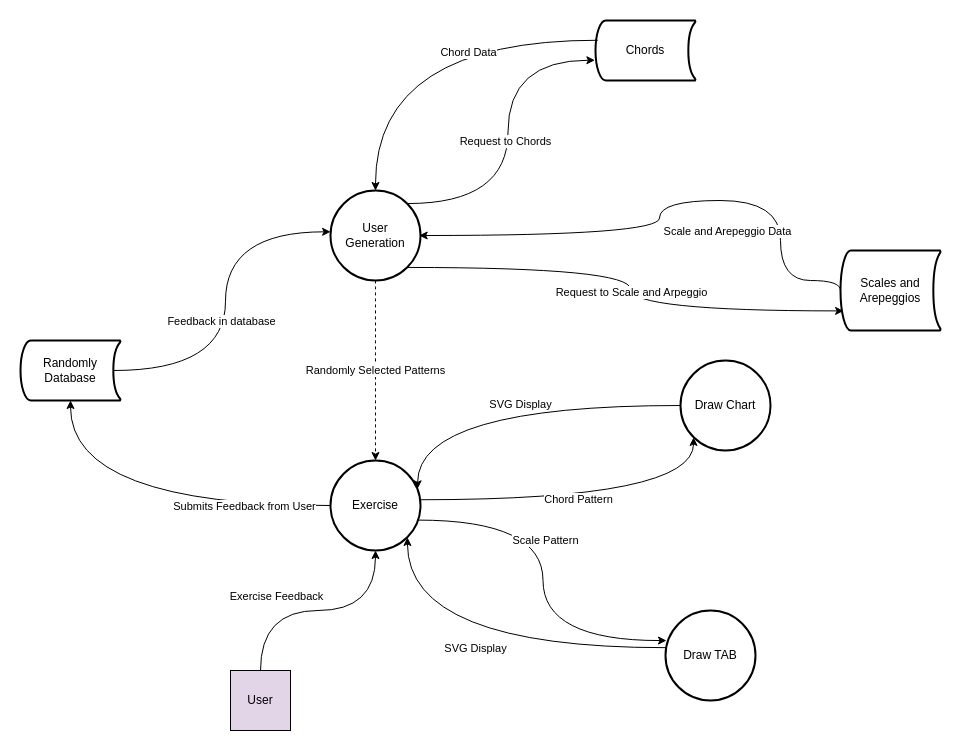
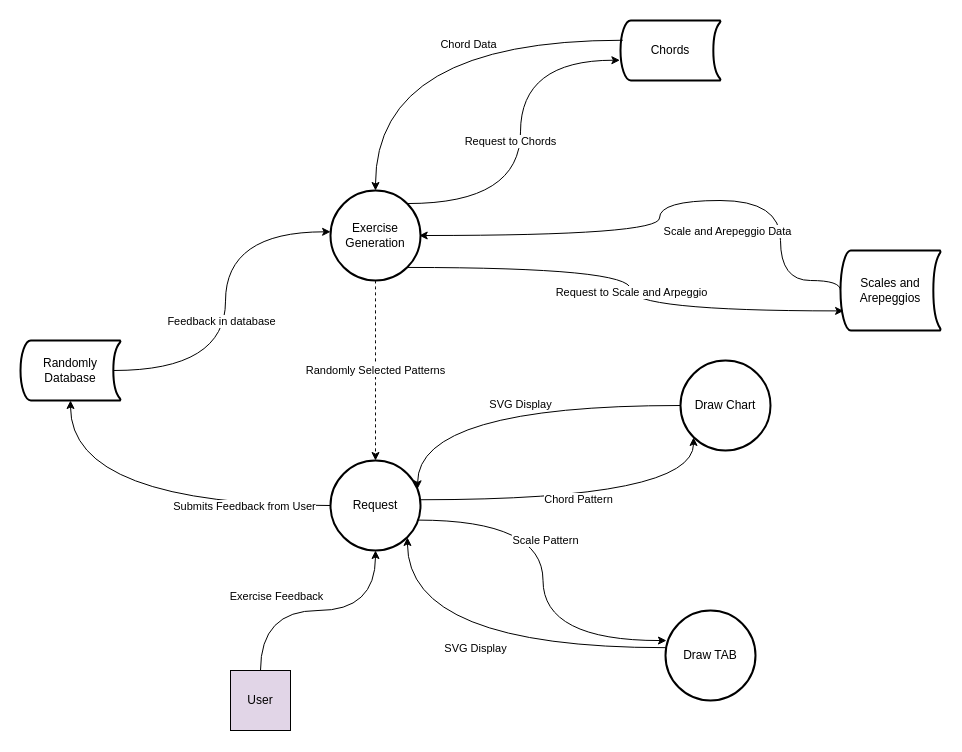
node "Chords": moved (646, 51) -> (671, 51)
node "User Generation": label "User Generation" -> "Exercise Generation"
node "Exercise": label "Exercise" -> "Request"
